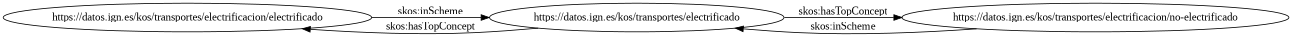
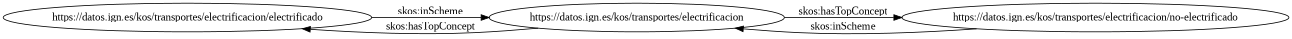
node "https://datos.ign.es/kos/transportes/electrificado": label "https://datos.ign.es/kos/transportes/electrificado" -> "https://datos.ign.es/kos/transportes/electrificacion"
